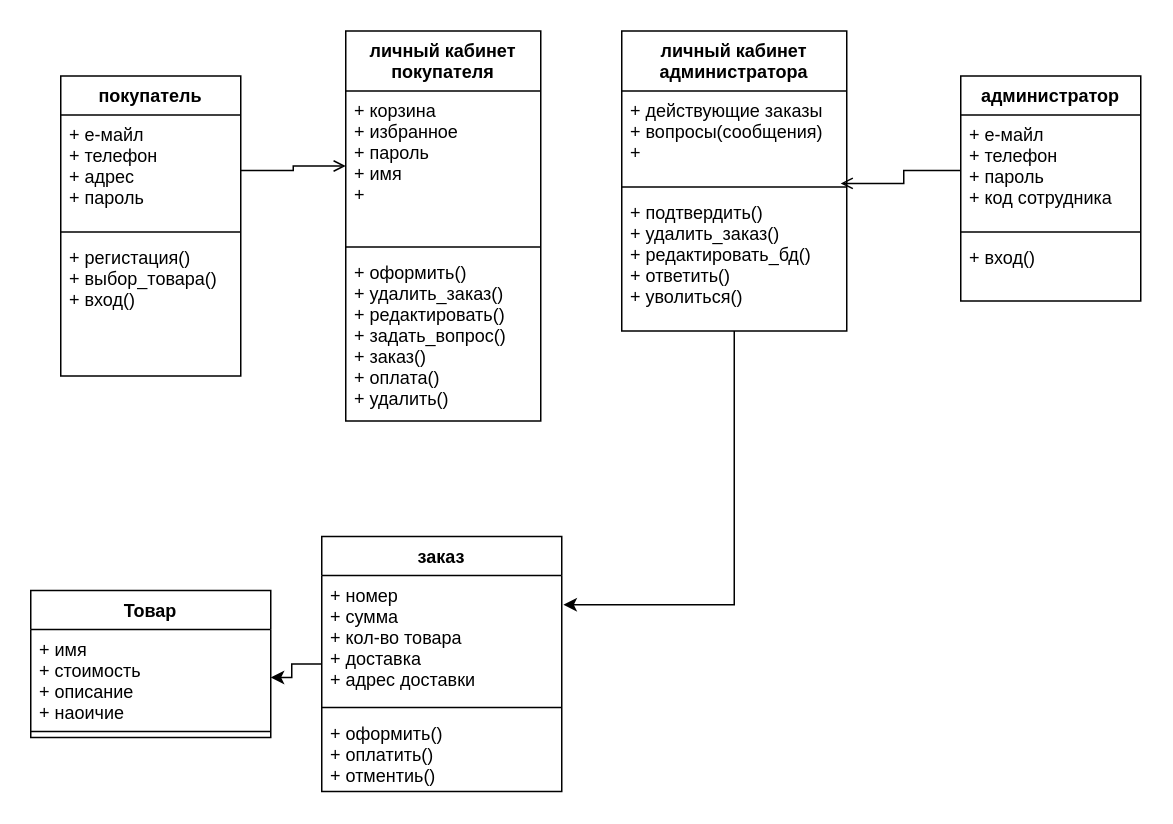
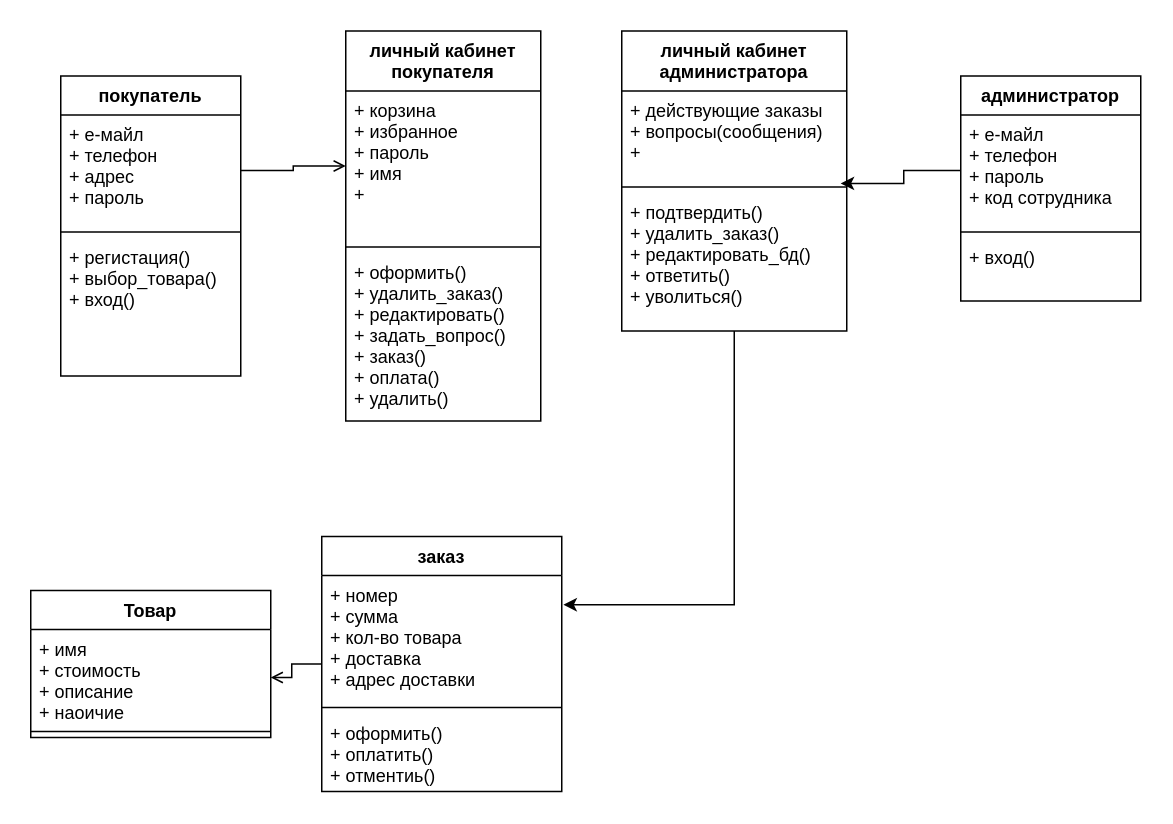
edge "+ е-майл + телефон + пароль + код сотрудника" -> "+ действующие заказы + вопросы(сообщения) +": arrowhead open -> classic
edge "заказ" -> "+ имя + стоимость + описание + наоичие": arrowhead classic -> open
